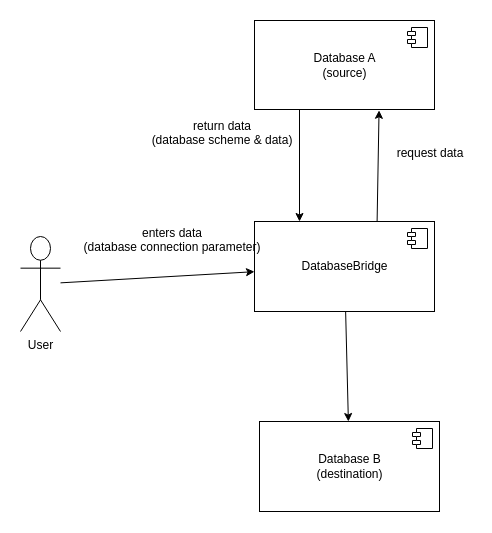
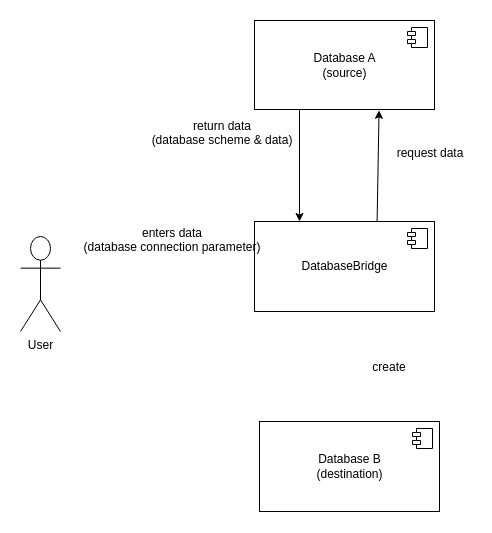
edge "User" -> "DatabaseBridge": removed
edge "DatabaseBridge" -> "Database B (destination)": removed
node "create": added
